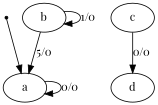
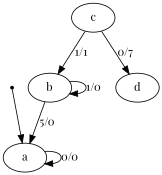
edge "c" -> "b": added, label "1/1"
edge "c" -> "d": label "0/0" -> "0/7"
